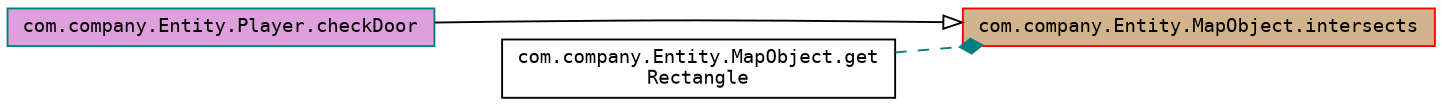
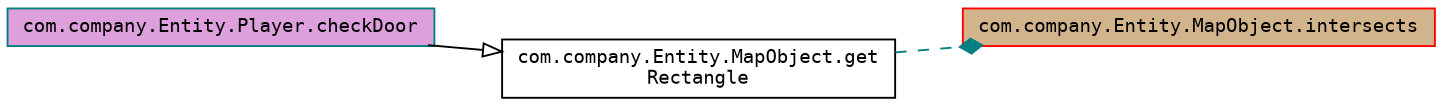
edge "com.company.Entity.Player.checkDoor" -> "com.company.Entity.MapObject.intersects": now "com.company.Entity.Player.checkDoor" -> "com.company.Entity.MapObject.get Rectangle"
